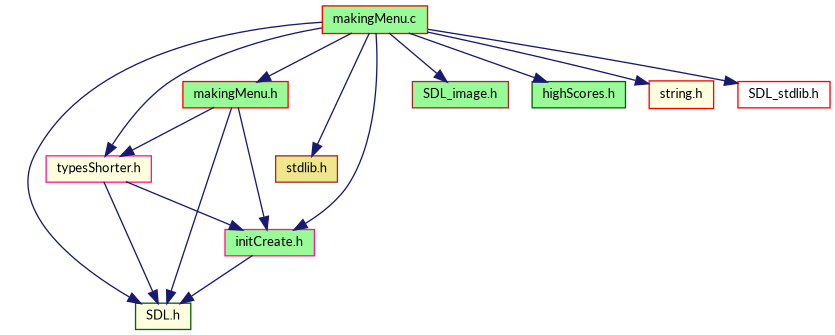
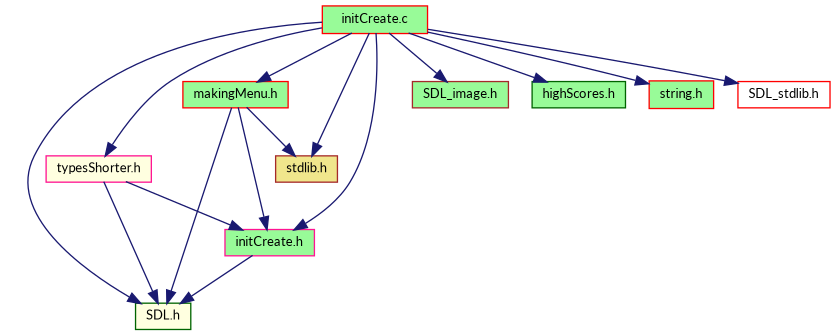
node "makingMenu.c": label "makingMenu.c" -> "initCreate.c"
node "string.h": fillcolor lightyellow -> palegreen
edge "makingMenu.h" -> "typesShorter.h": now "makingMenu.h" -> "stdlib.h"
